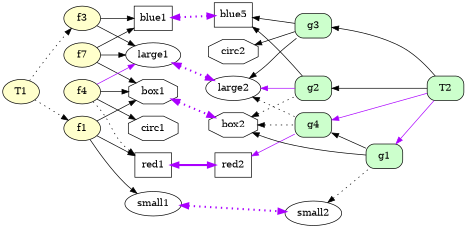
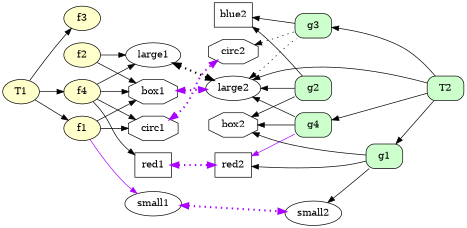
node "blue5": label "blue5" -> "blue2"
node "blue1": removed
edge "f3" -> "large1": removed
edge "g3" -> "circ2": style solid -> dotted
node "f7": label "f7" -> "f2"
edge "g3" -> "large2": style solid -> dotted
edge "T1" -> "f3": style dotted -> solid
edge "large1" -- "large2": color #aa00ff -> #000000
edge "f4" -> "large1": color #aa00ff -> #000000
edge "g2" -> "large2": color #aa00ff -> #000000
edge "T2" -> "g2": now "T2" -> "large2"
edge "T1" -> "f4": added
edge "circ2" -- "circ1": added
edge "g2" -> "box2": style dotted -> solid
edge "T2" -> "g4": color #aa00ff -> #000000
edge "T1" -> "f1": style dotted -> solid
edge "box1" -- "box2": now "box1" -- "large2"
edge "g4" -> "large2": style dotted -> solid
edge "T2" -> "g1": color #aa00ff -> #000000
edge "g4" -> "box2": style dotted -> solid
edge "f4" -> "red1": style dotted -> solid
edge "g1" -> "g4": now "g1" -> "red2"
edge "f1" -> "red1": now "f1" -> "circ1"
edge "red1" -- "red2": style solid -> dotted
edge "f1" -> "small1": color #000000 -> #aa00ff
edge "g1" -> "small2": style dotted -> solid
